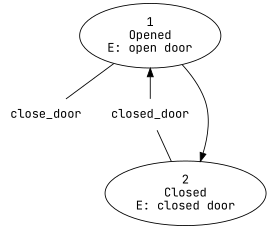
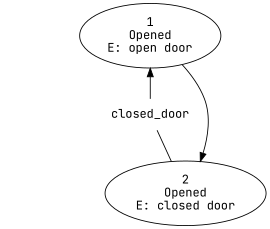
node "close_door": removed
node "2 Closed E: closed door": label "2 Closed E: closed door" -> "2 Opened E: closed door"
